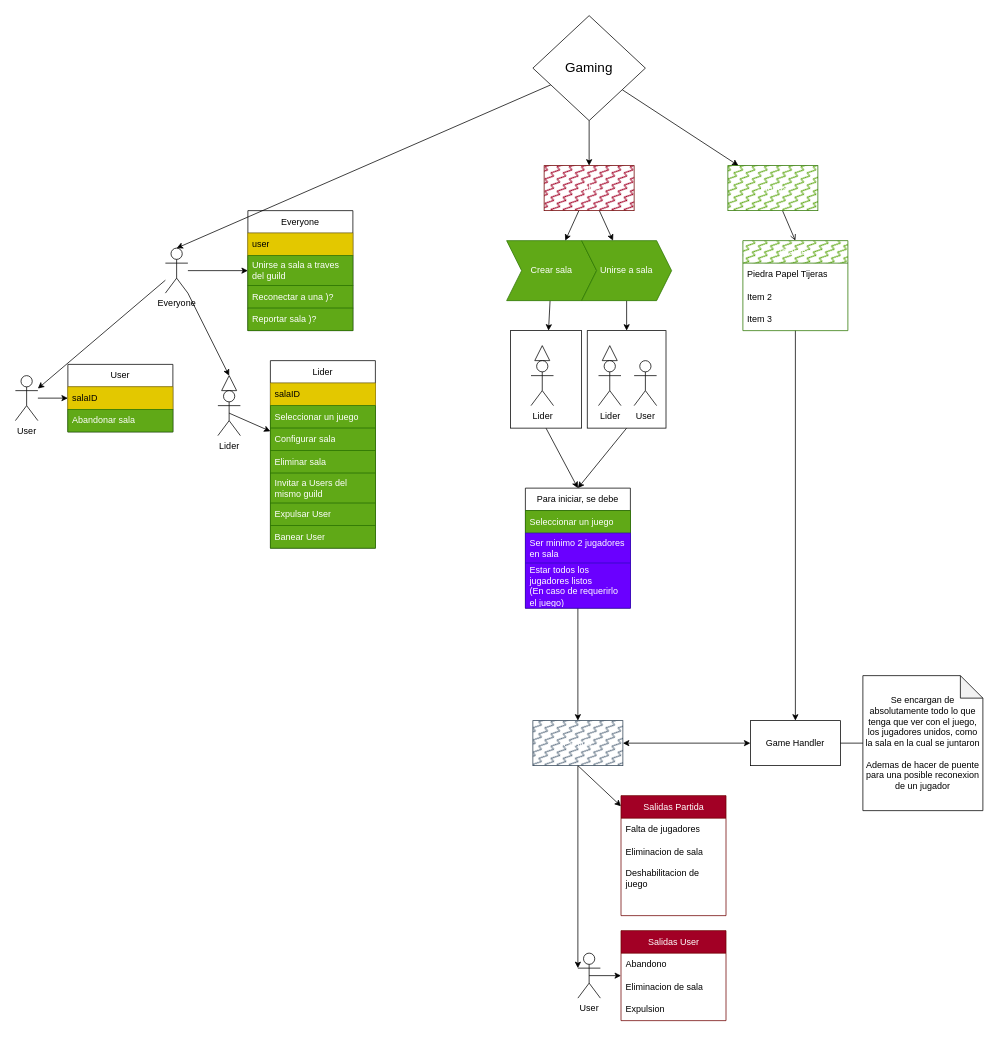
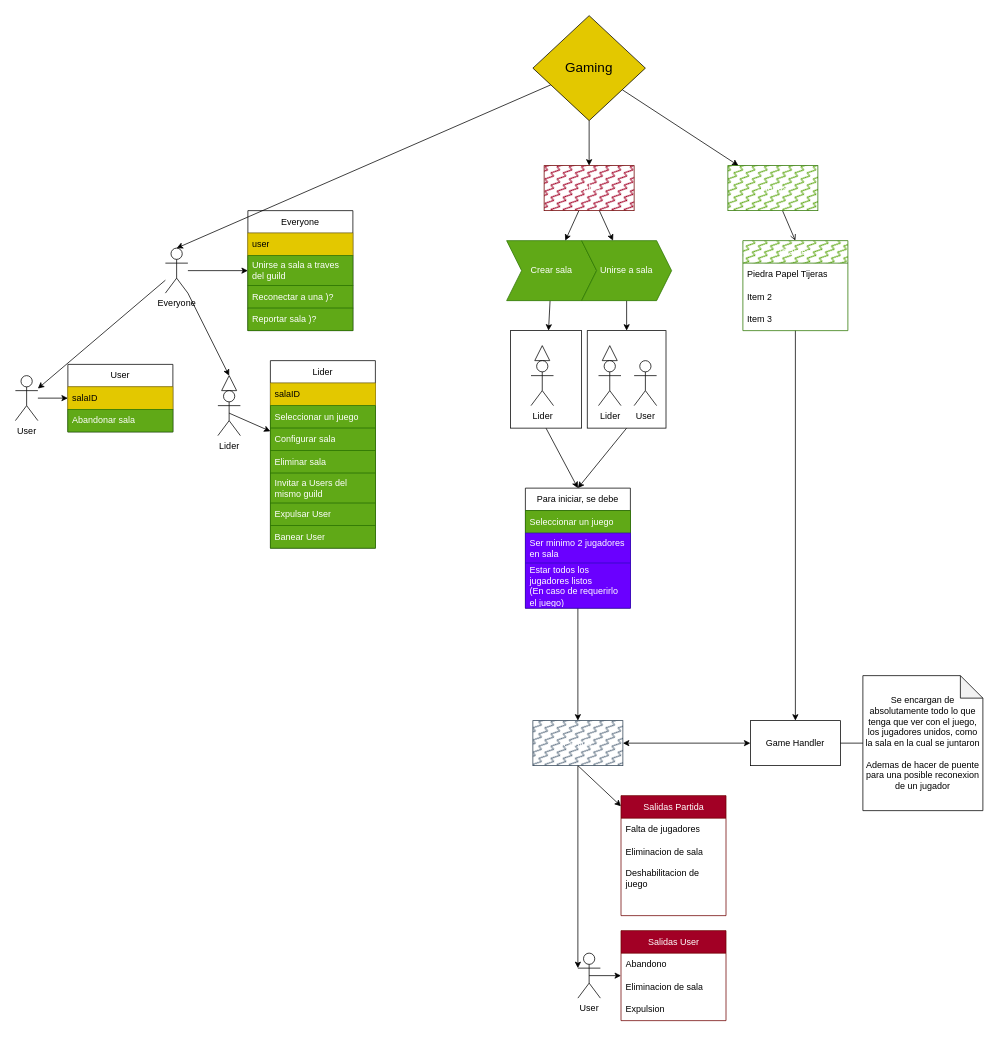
node "Gaming": fillcolor #ffffff -> #e3c800
